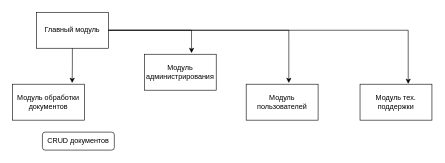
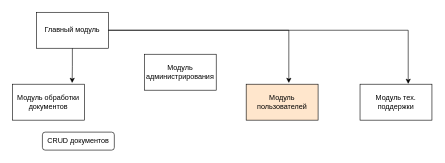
edge "Главный модуль" -> "Модуль администрирования": removed
node "Модуль пользователей": fillcolor #ffffff -> #ffe6cc
